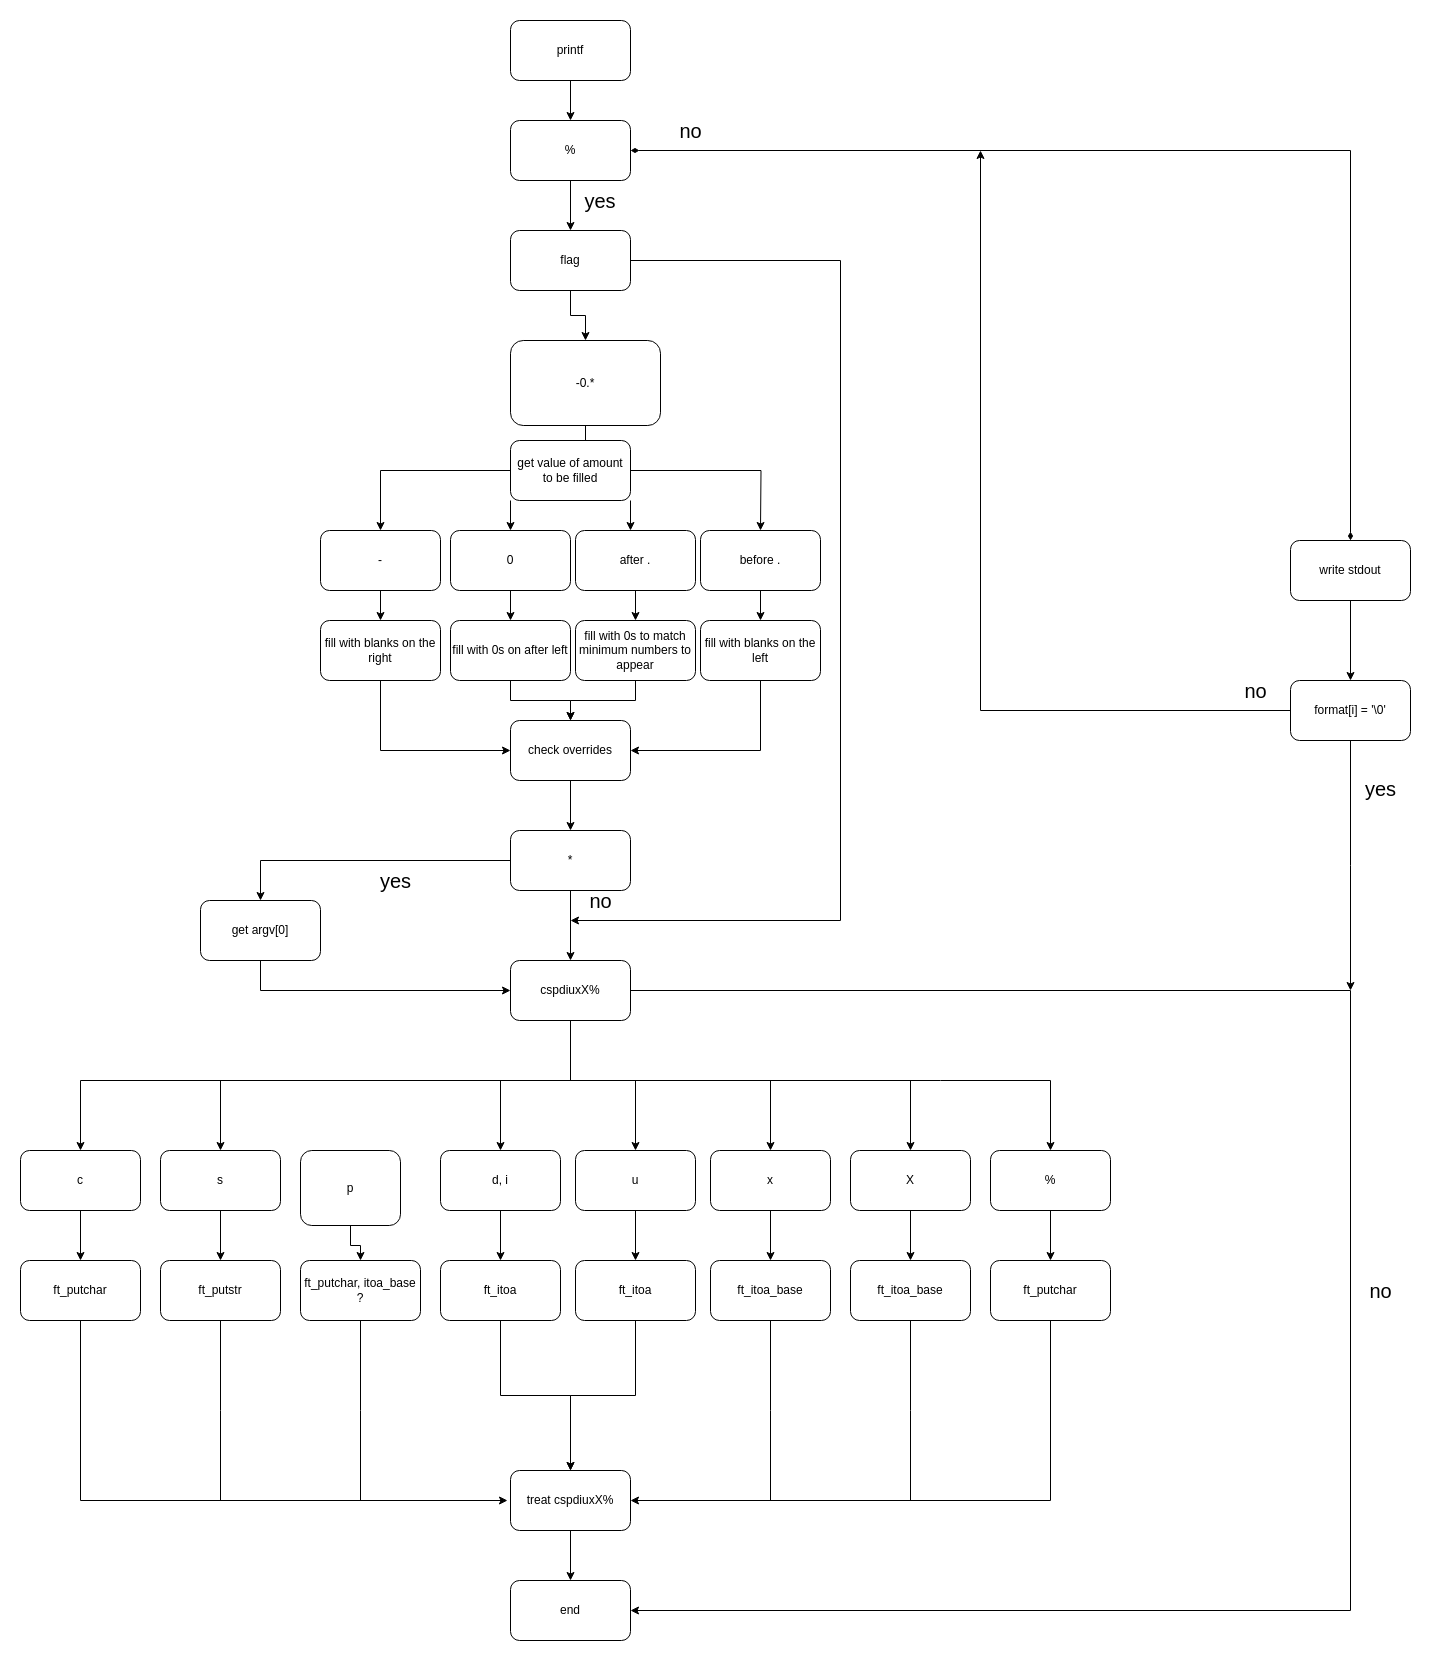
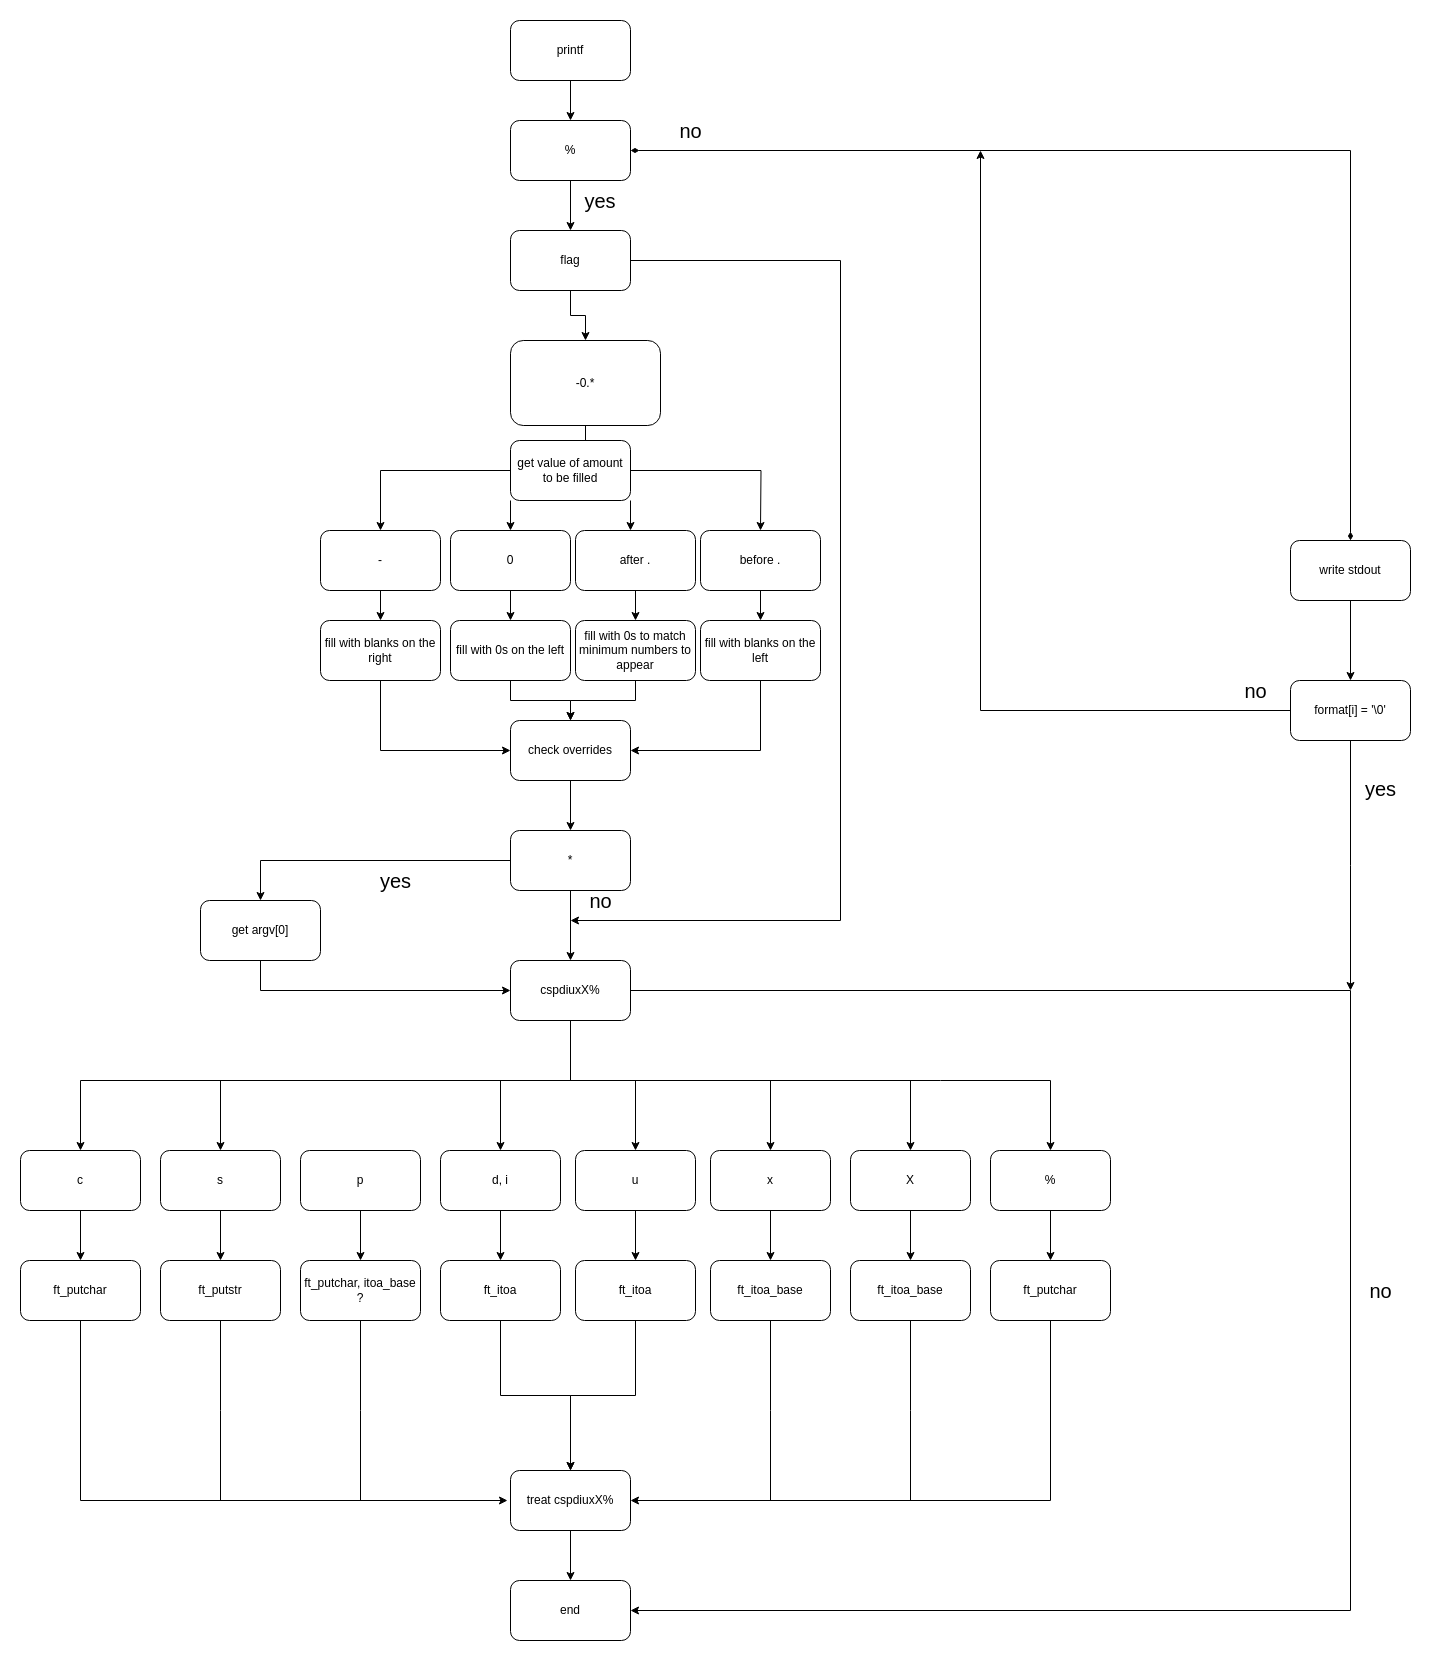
node "fill with 0s on after left": label "fill with 0s on after left" -> "fill with 0s on the left"
node "p": size 100x75 -> 120x60
